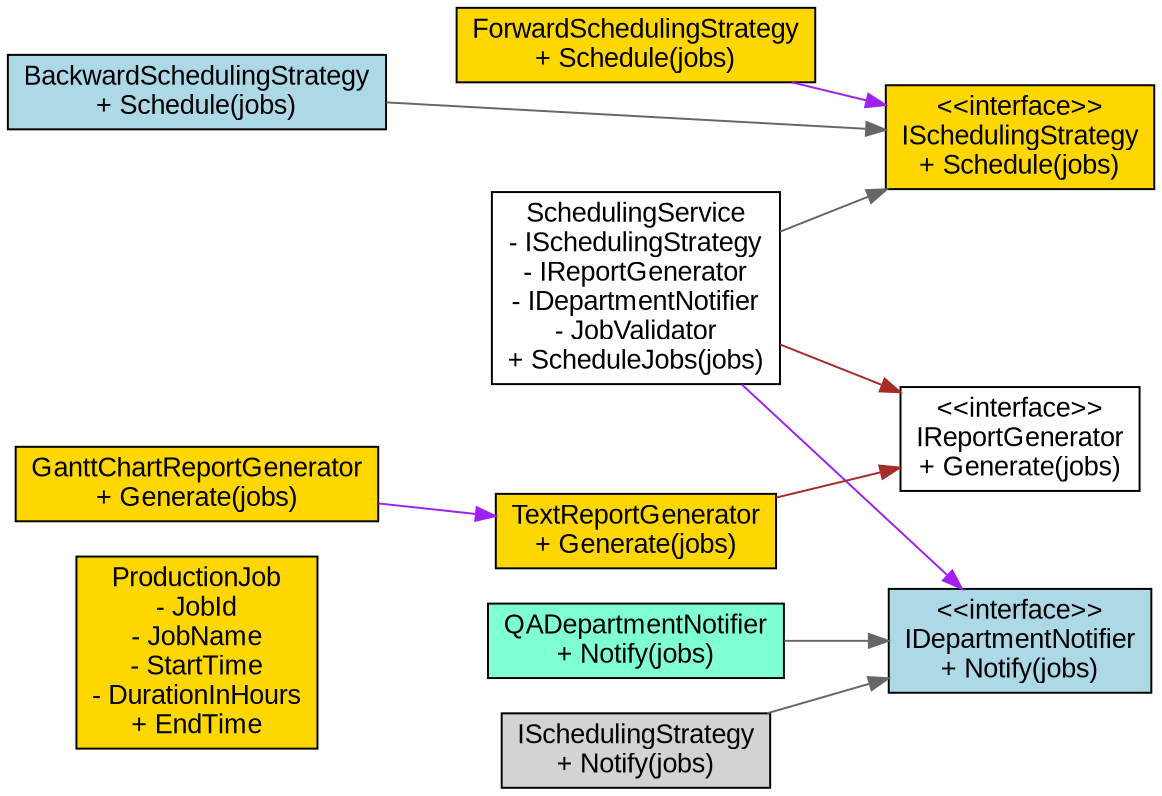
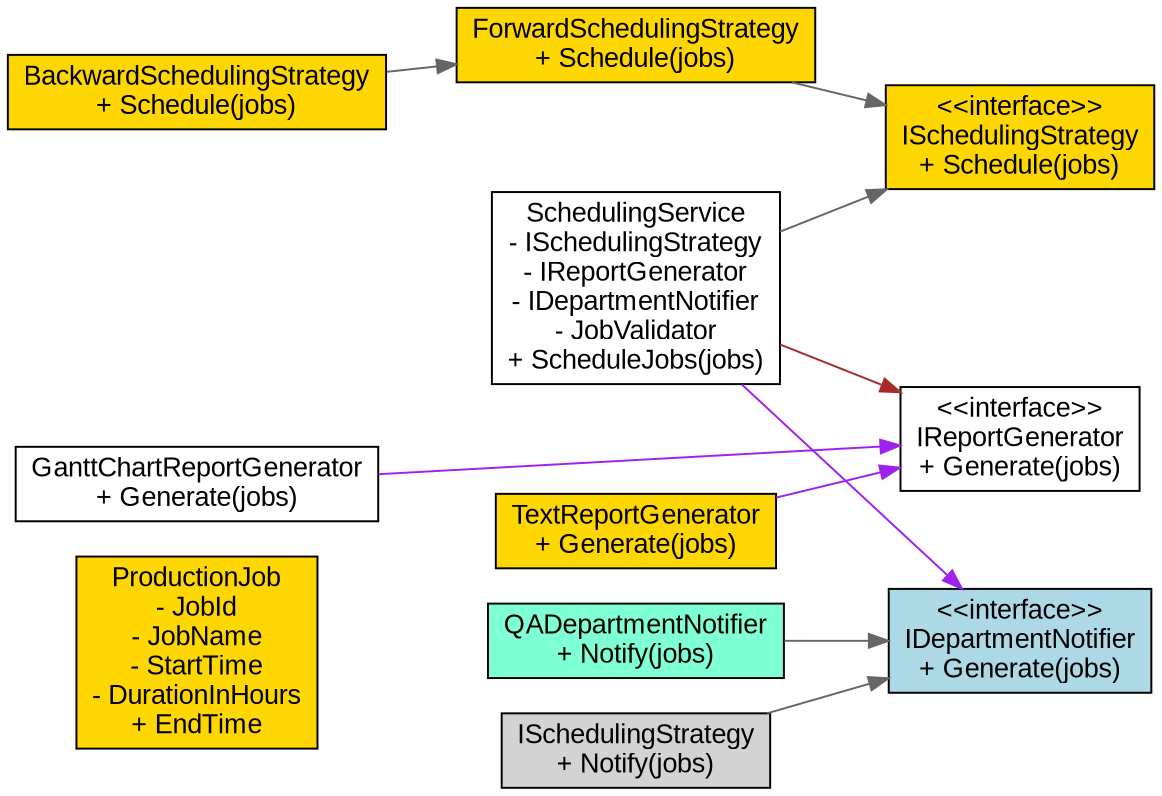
edge "ForwardSchedulingStrategy + Schedule(jobs)" -> "<<interface>> ISchedulingStrategy + Schedule(jobs)": color purple -> gray40
node "BackwardSchedulingStrategy + Schedule(jobs)": fillcolor lightblue -> gold
edge "BackwardSchedulingStrategy + Schedule(jobs)" -> "<<interface>> ISchedulingStrategy + Schedule(jobs)": now "BackwardSchedulingStrategy + Schedule(jobs)" -> "ForwardSchedulingStrategy + Schedule(jobs)"
node "GanttChartReportGenerator + Generate(jobs)": fillcolor gold -> white
edge "TextReportGenerator + Generate(jobs)" -> "<<interface>> IReportGenerator + Generate(jobs)": color brown -> purple
edge "GanttChartReportGenerator + Generate(jobs)" -> "TextReportGenerator + Generate(jobs)": now "GanttChartReportGenerator + Generate(jobs)" -> "<<interface>> IReportGenerator + Generate(jobs)"
node "<<interface>> IDepartmentNotifier + Notify(jobs)": label "<<interface>> IDepartmentNotifier + Notify(jobs)" -> "<<interface>> IDepartmentNotifier + Generate(jobs)"
